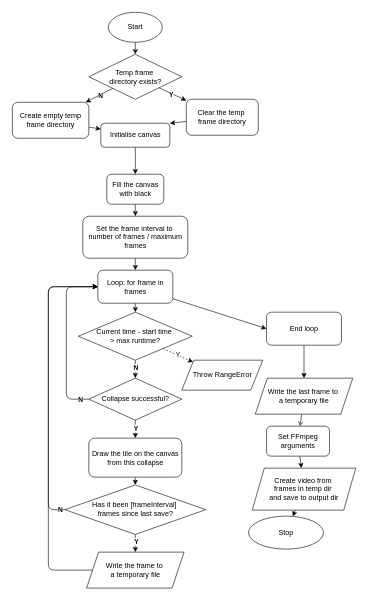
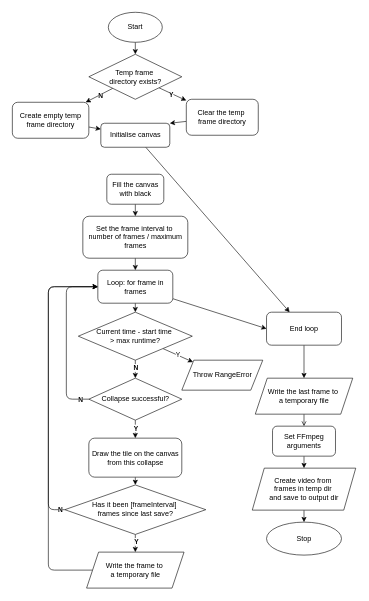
edge "Initialise canvas" -> "Fill the canvas with black": now "Initialise canvas" -> "End loop"
edge "Current time - start time > max runtime?" -> "Throw RangeError": style dashed -> solid
node "Set FFmpeg arguments": moved (298, 441) -> (304, 441)
node "Stop": moved (286, 533) -> (304, 539)
